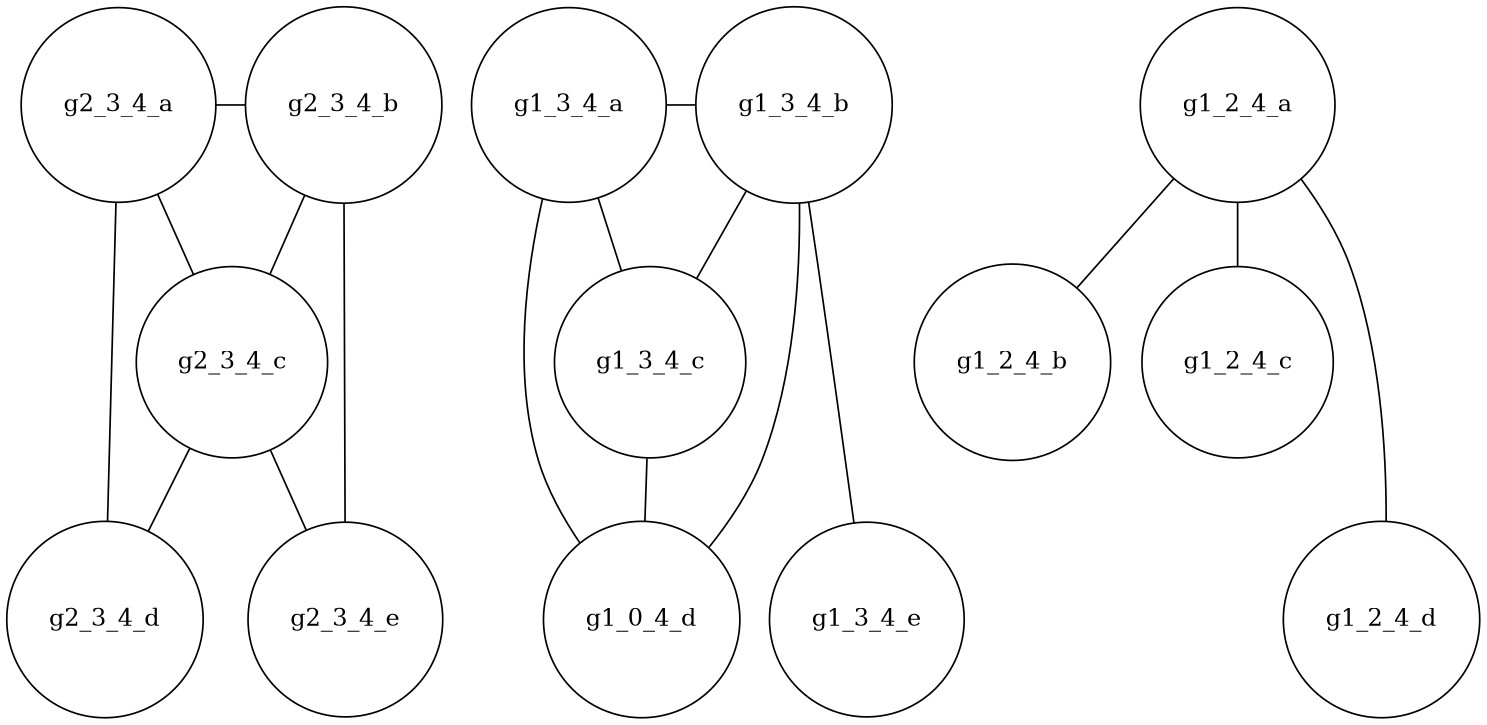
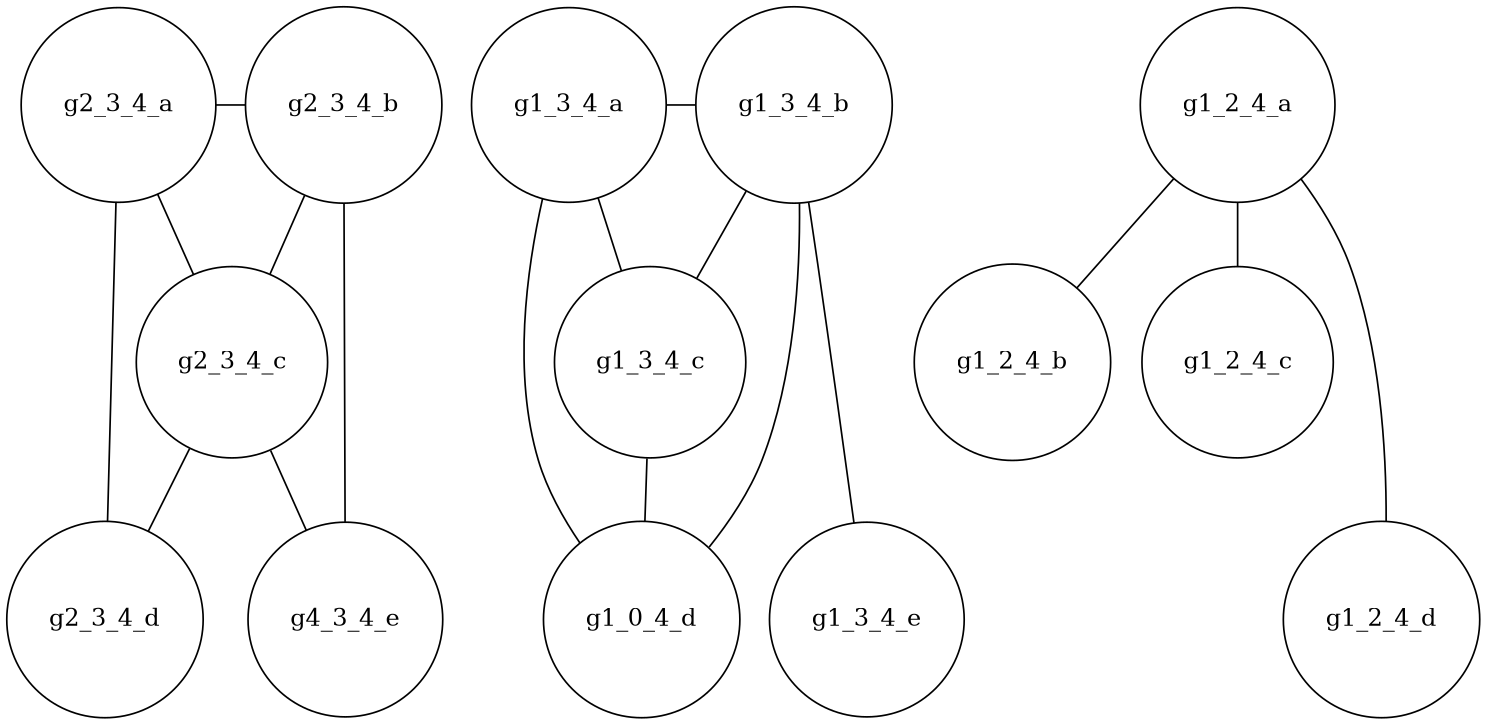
node "g2_3_4_e": label "g2_3_4_e" -> "g4_3_4_e"
